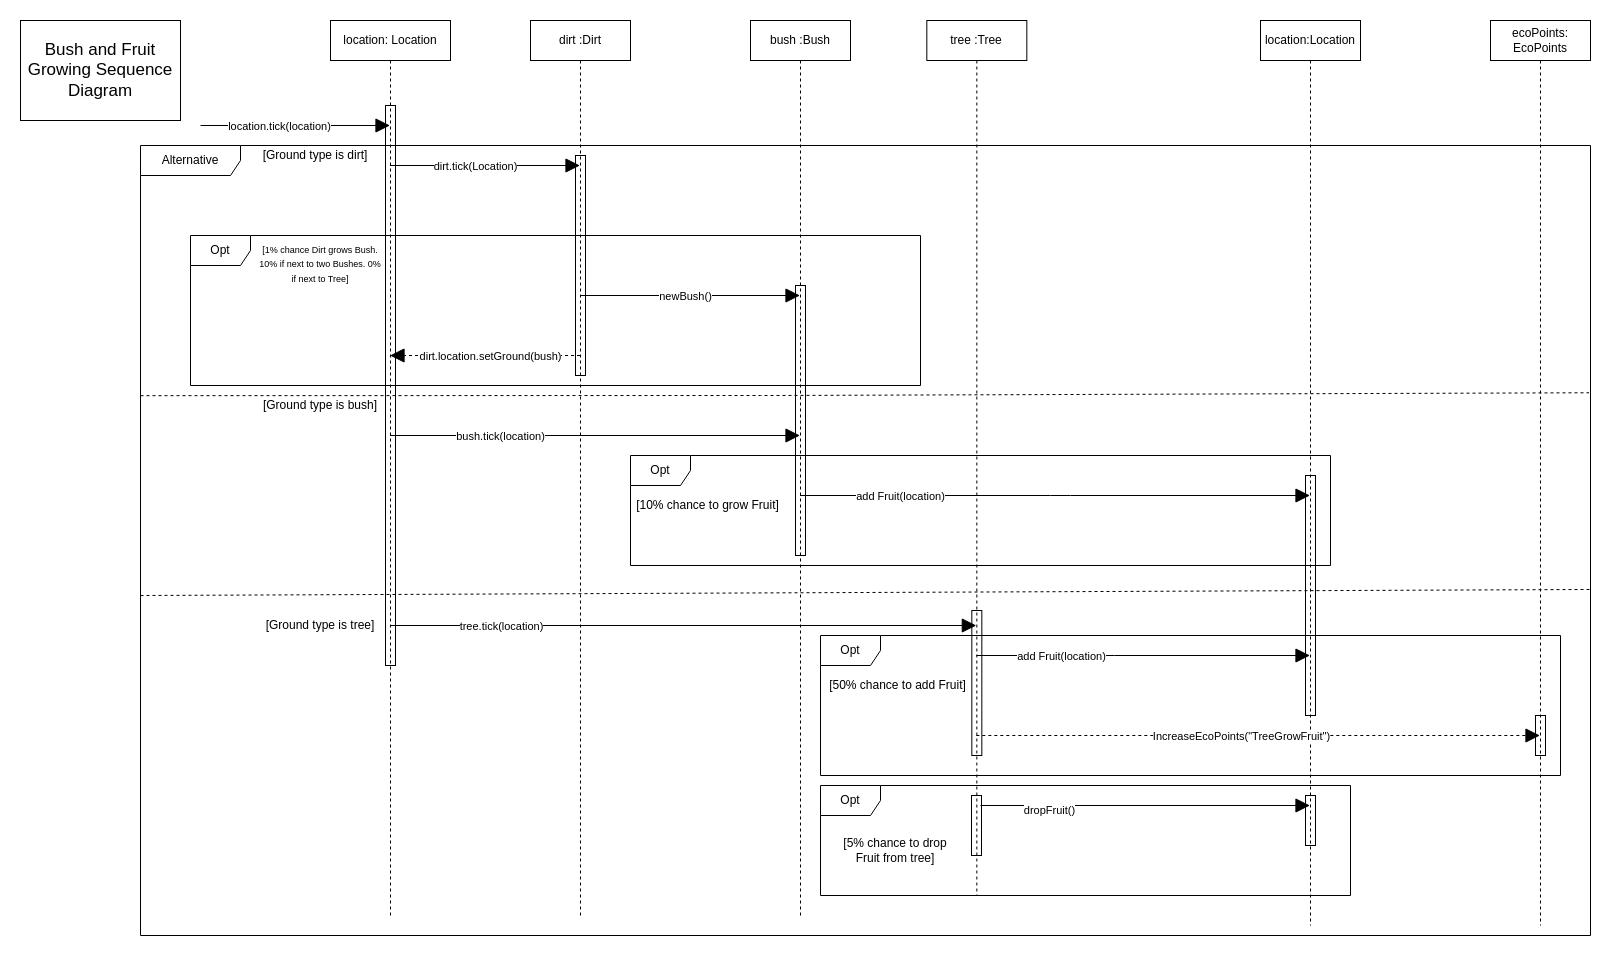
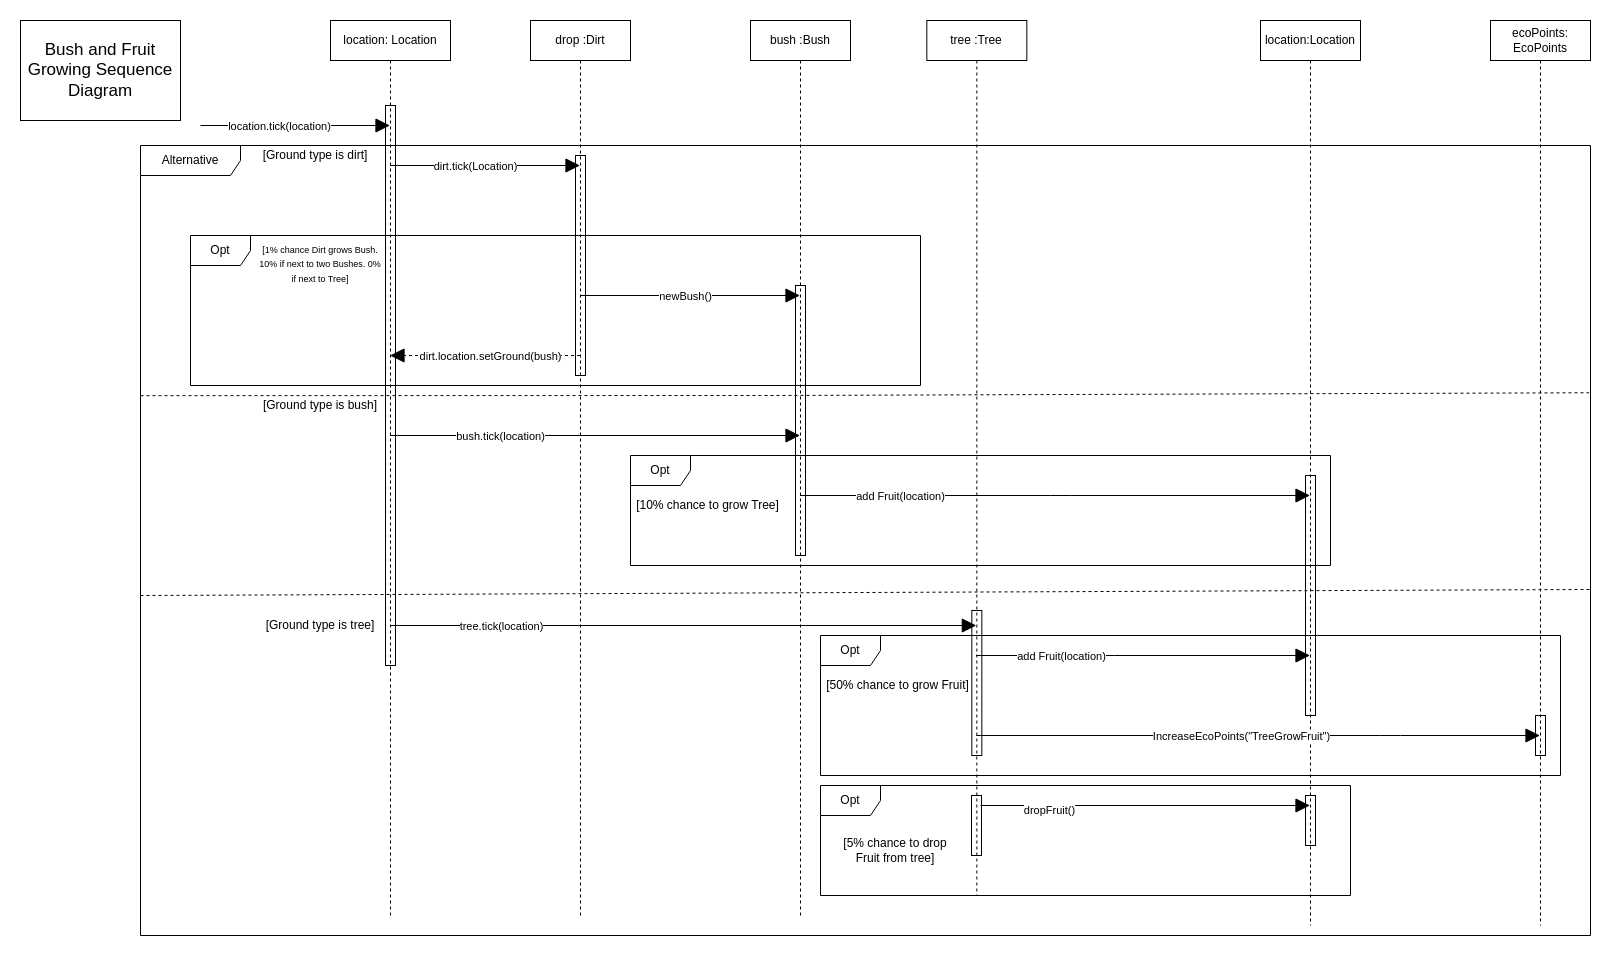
node "dirt :Dirt": label "dirt :Dirt" -> "drop :Dirt"
node "[10% chance to grow Fruit]": label "[10% chance to grow Fruit]" -> "[10% chance to grow Tree]"
node "[50% chance to add Fruit]": label "[50% chance to add Fruit]" -> "[50% chance to grow Fruit]"
edge "tree :Tree" -> "ecoPoints: EcoPoints": style dashed -> solid
